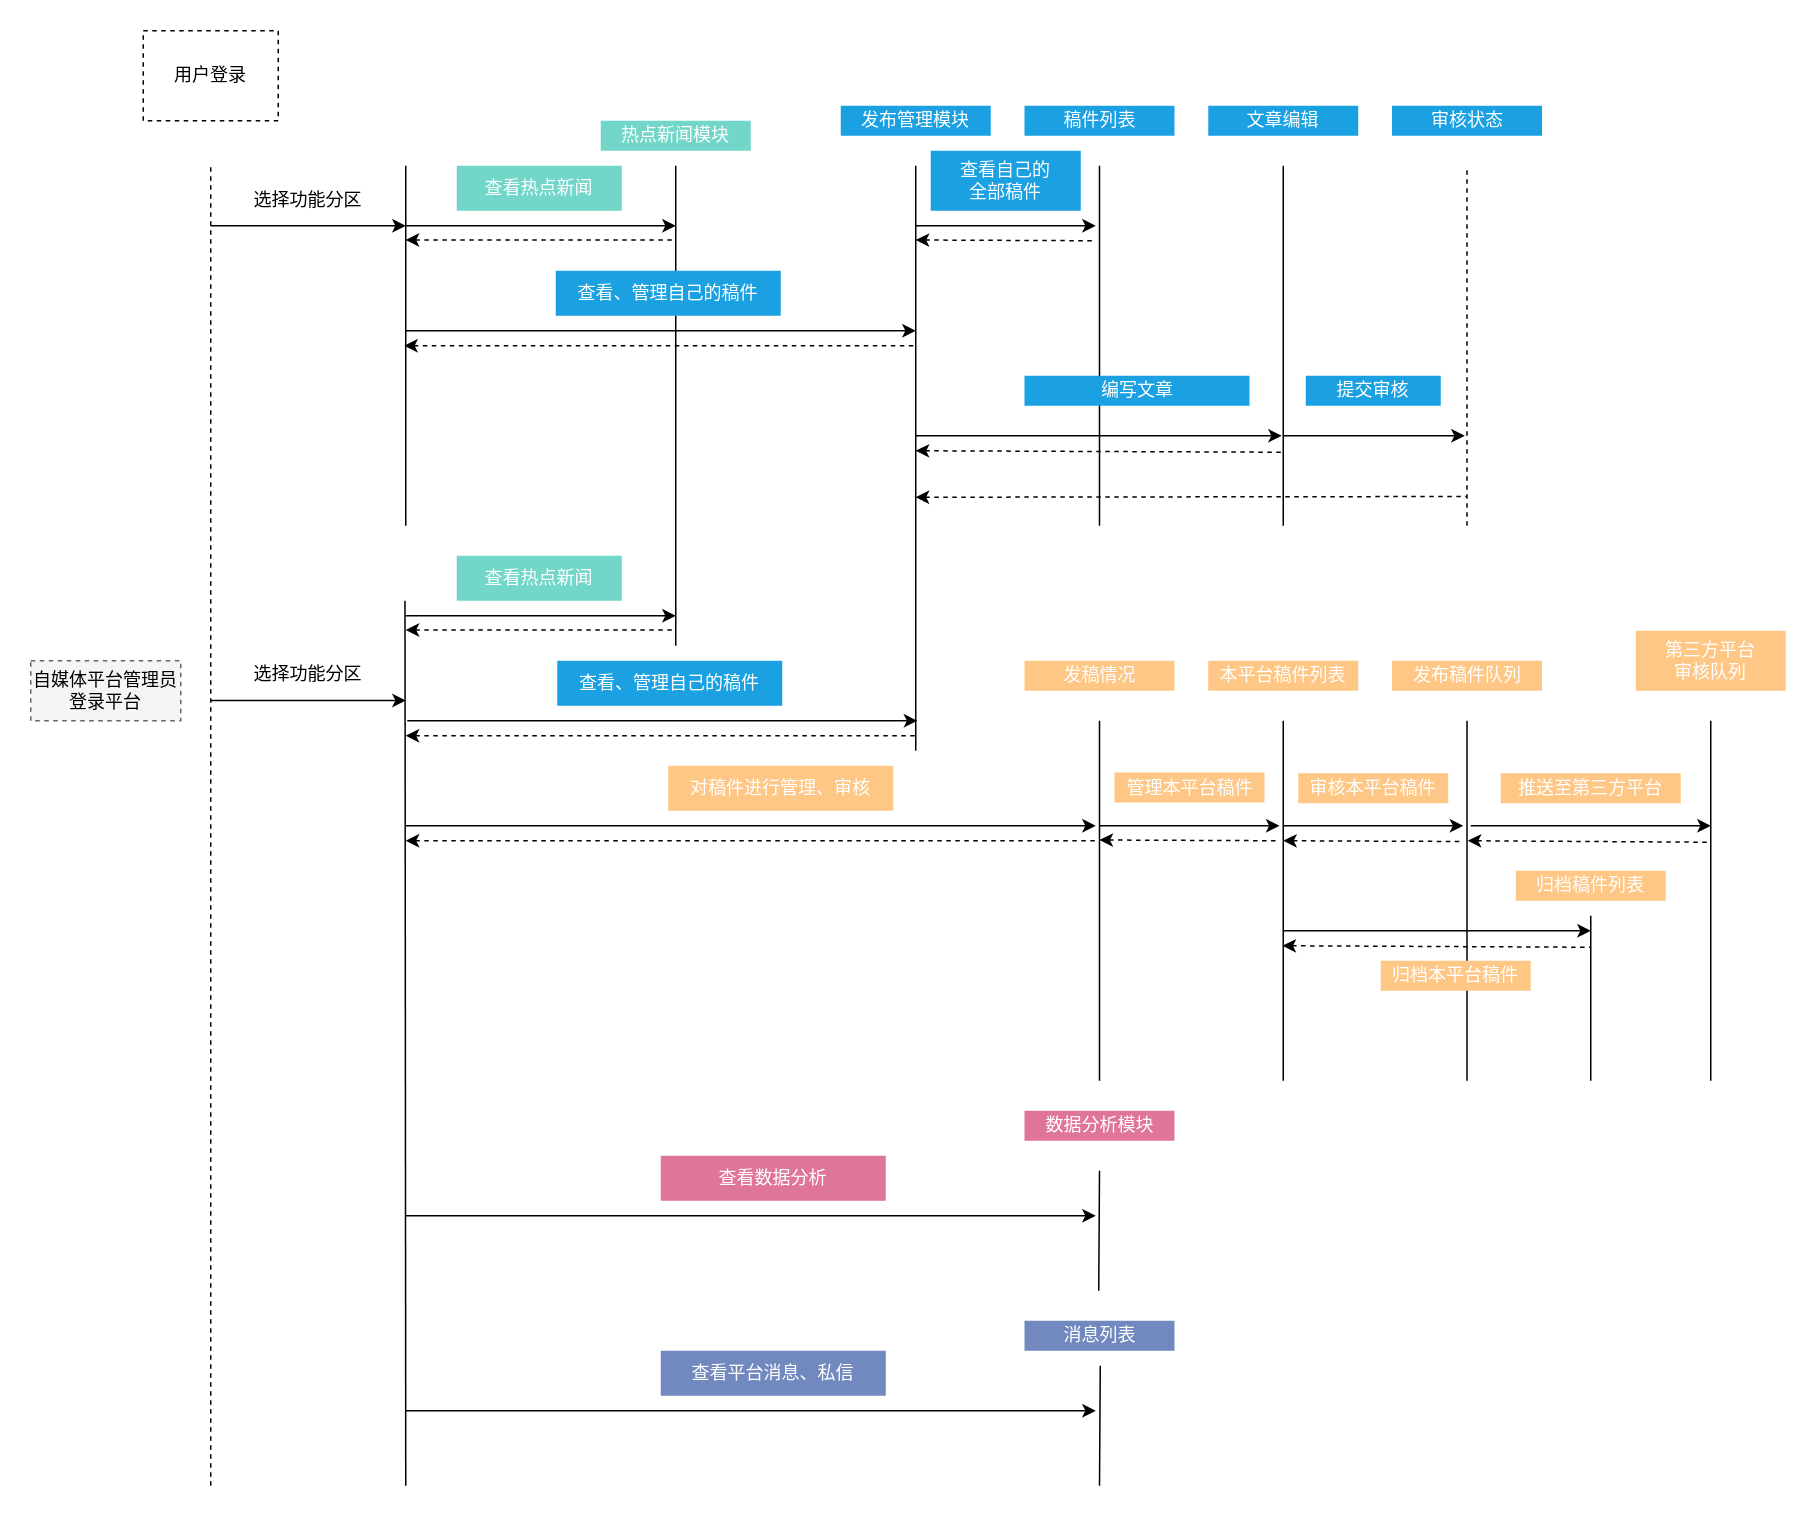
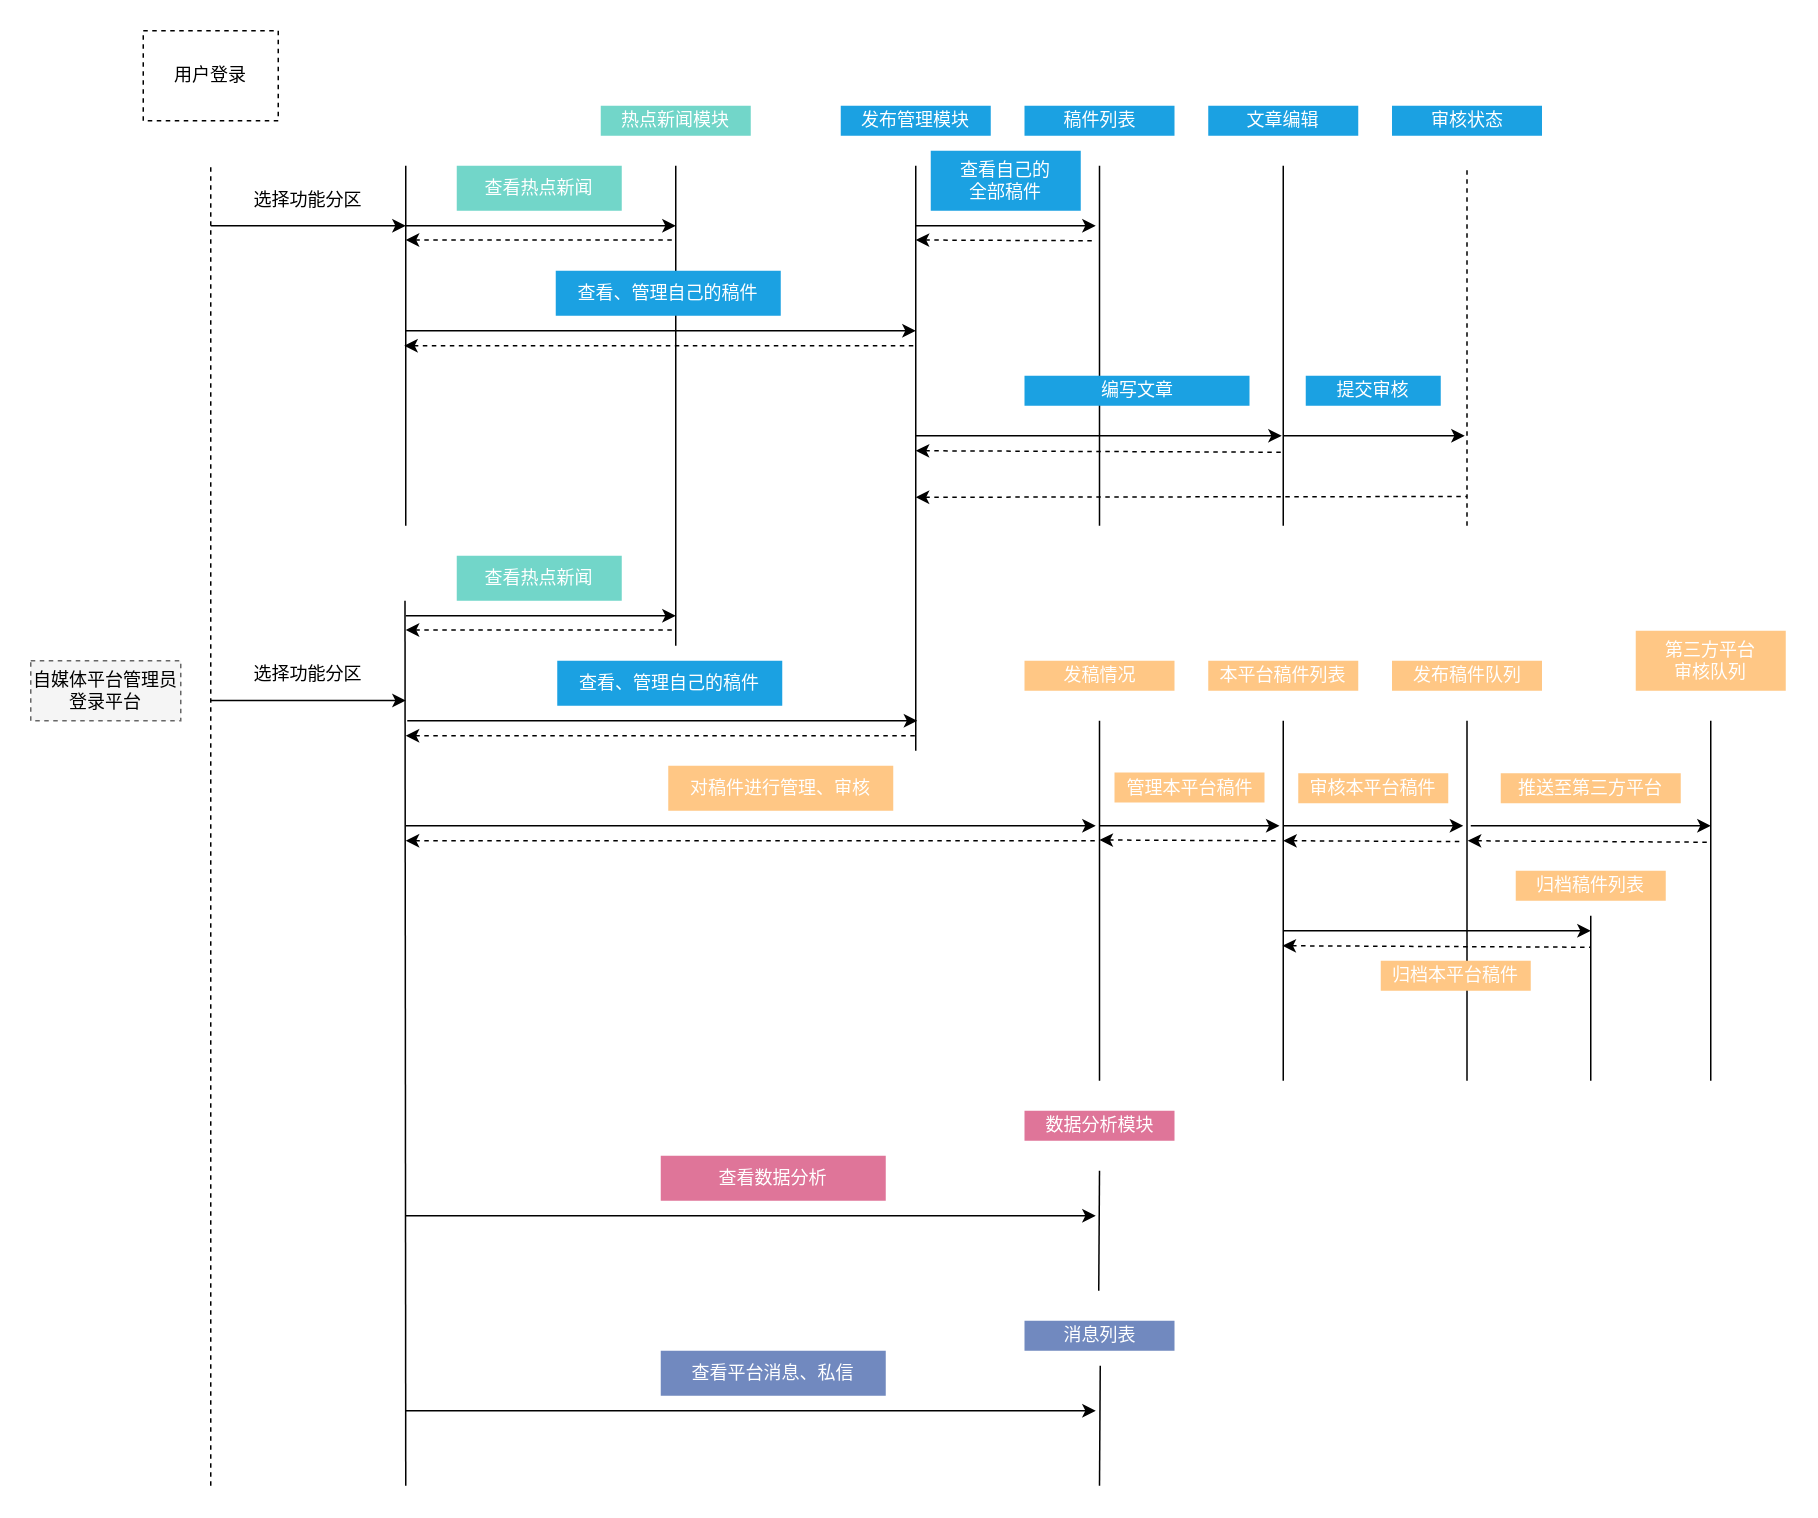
node "热点新闻模块": moved (676, 136) -> (676, 121)
